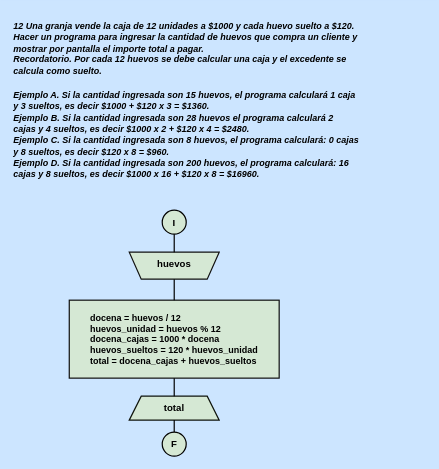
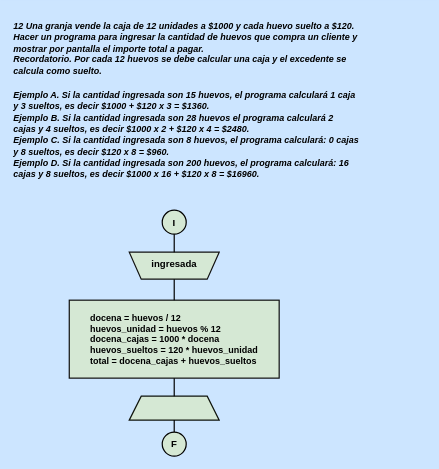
node "huevos": label "huevos" -> "ingresada"
node "total": removed
